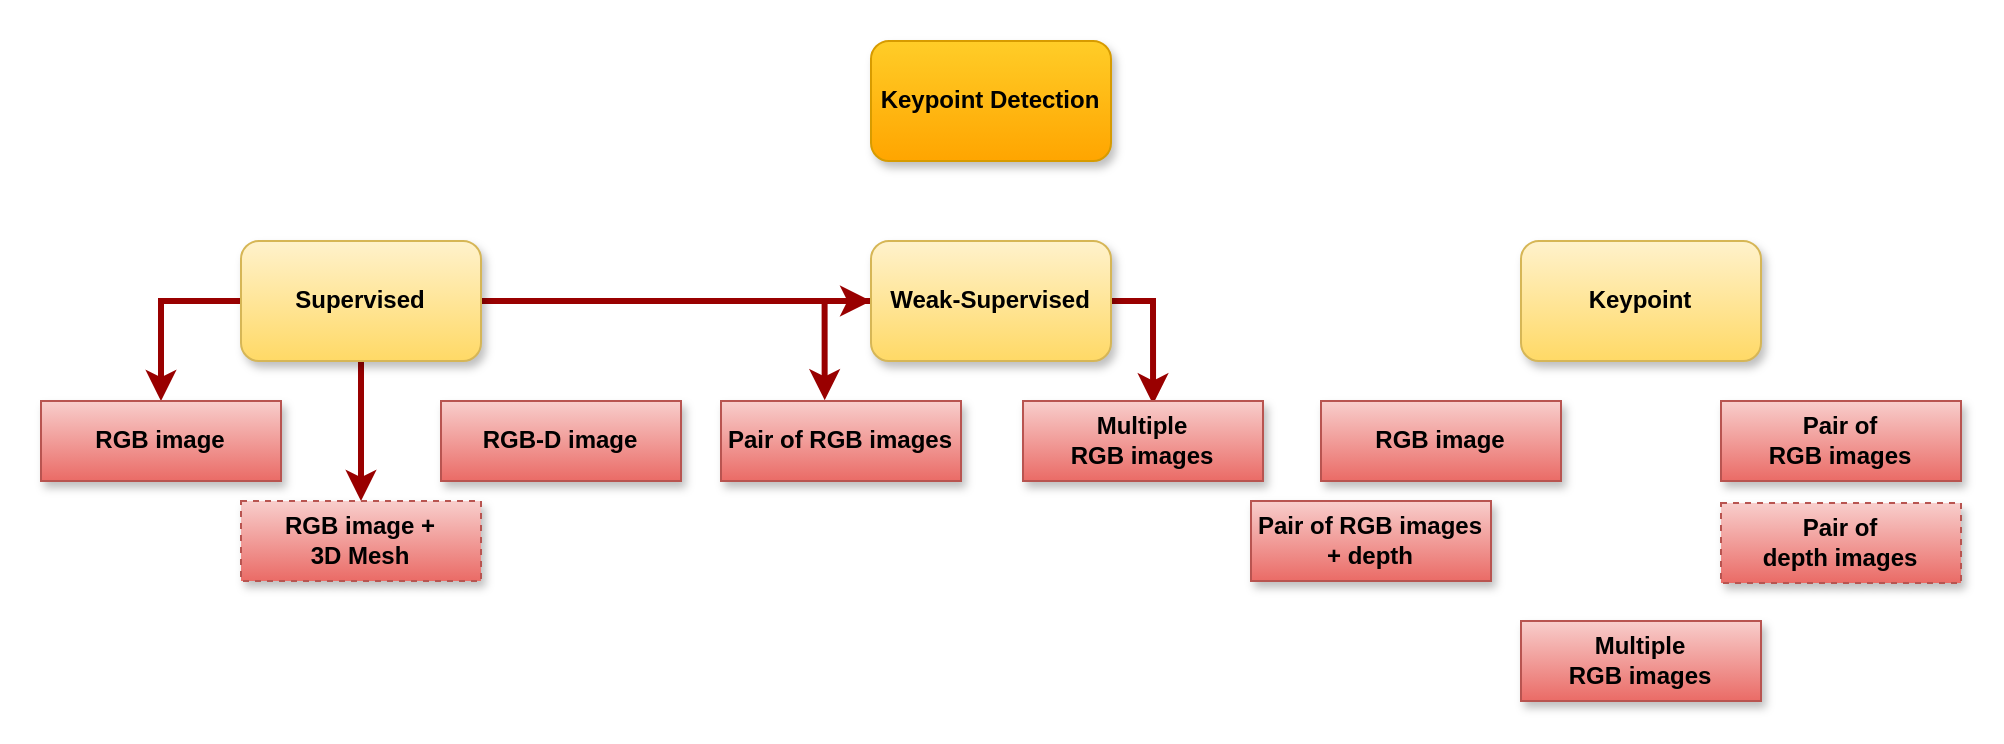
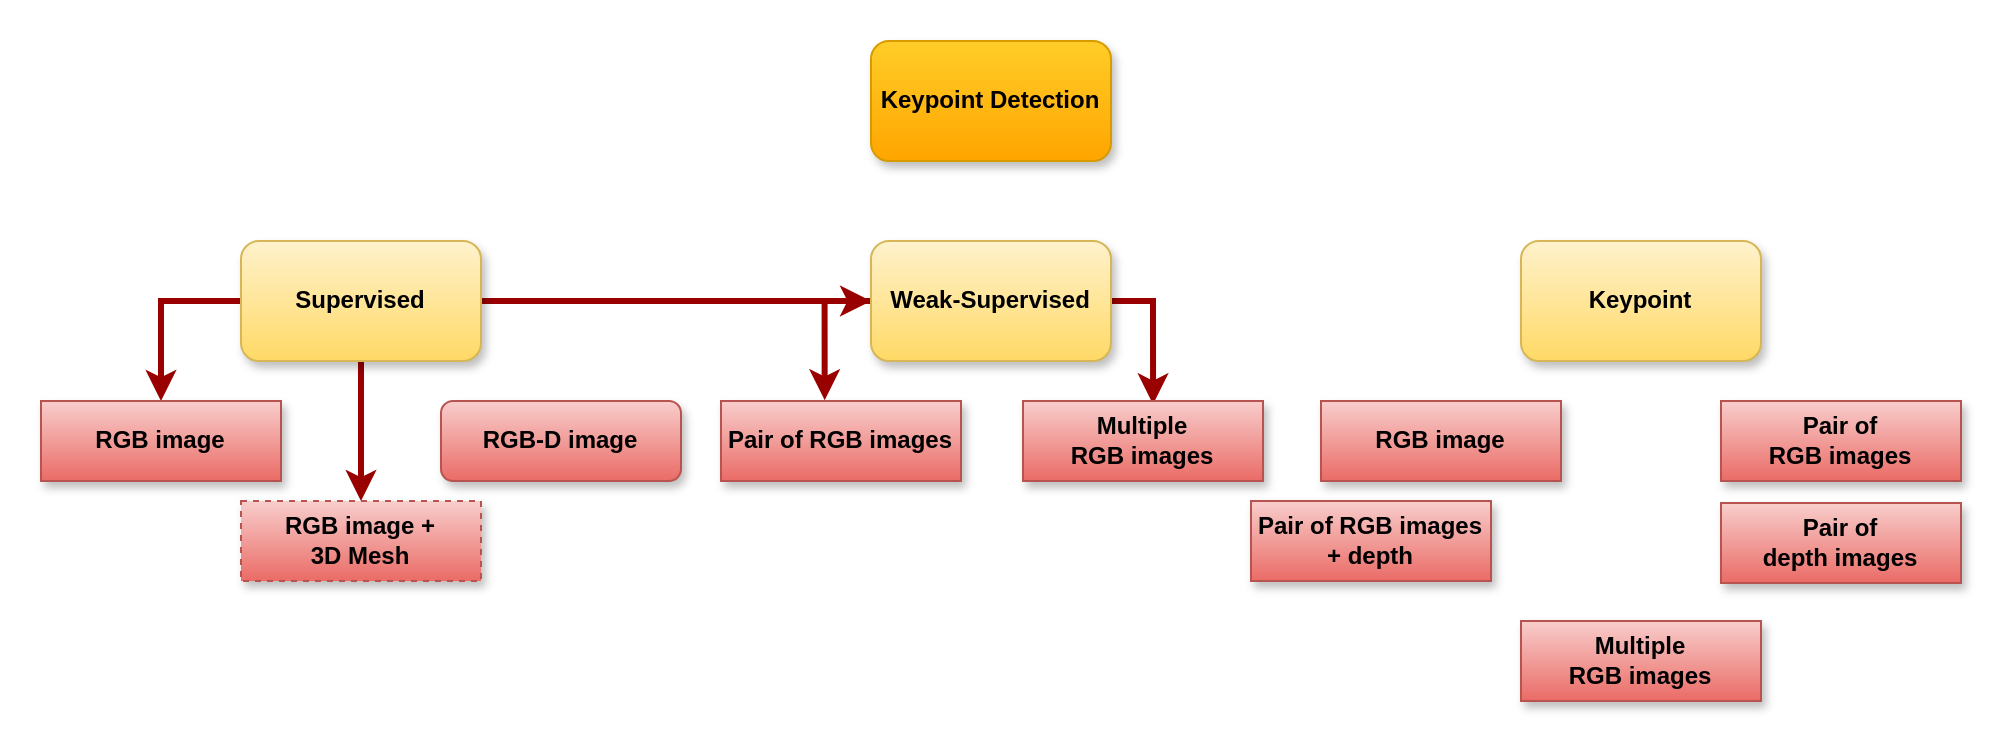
node "RGB-D image": shape rectangle -> rounded rectangle
node "Pair of depth images": style dashed -> solid
